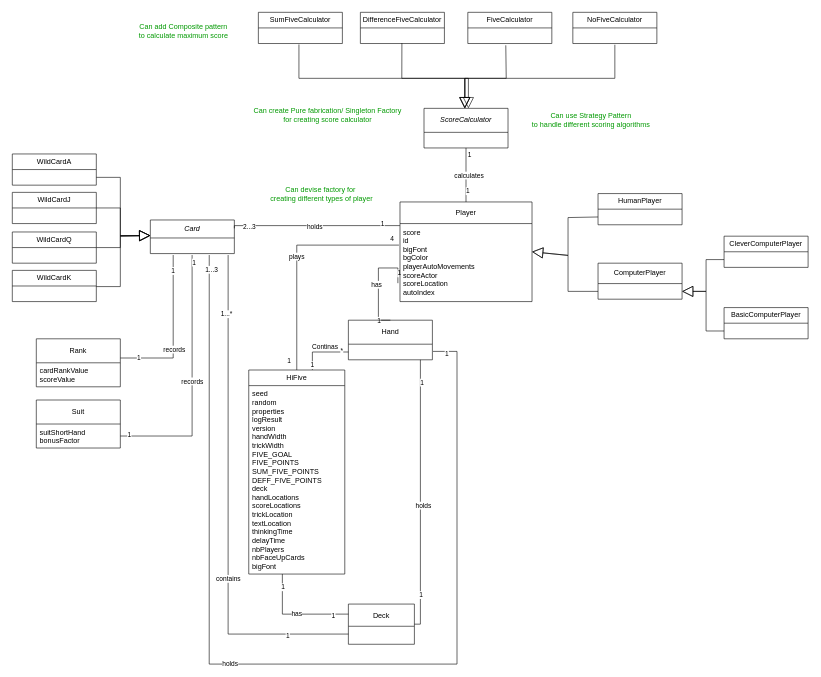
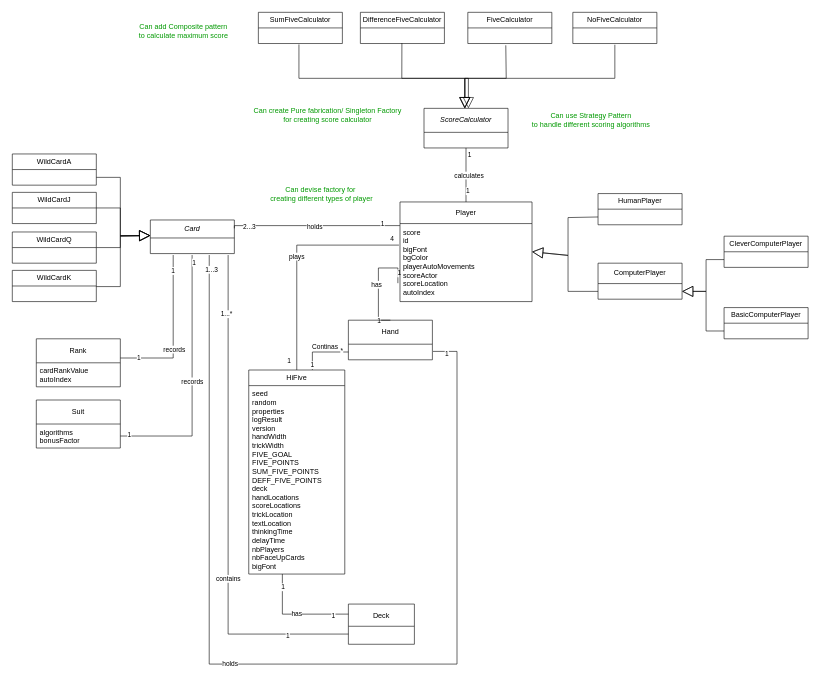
node "cardRankValue scoreValue": label "cardRankValue scoreValue" -> "cardRankValue autoIndex"
node "suitShortHand bonusFactor": label "suitShortHand bonusFactor" -> "algorithms bonusFactor"
edge "Hand" -- "Deck": removed, labels "1", "holds", "1"
